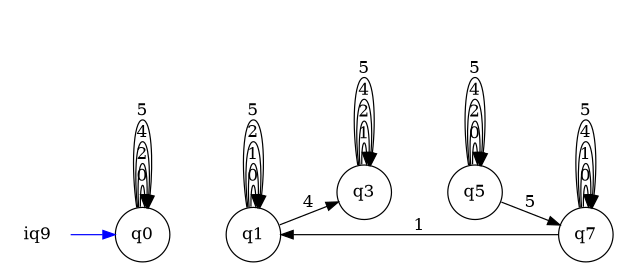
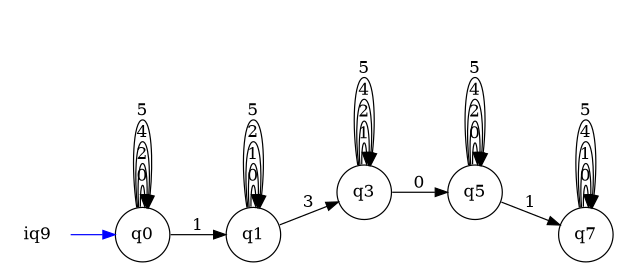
edge "q3" -> "q5": added, label "0"
edge "q1" -> "q3": label "4" -> "3"
edge "q5" -> "q7": label "5" -> "1"
edge "q7" -> "q1": now "q0" -> "q1"
